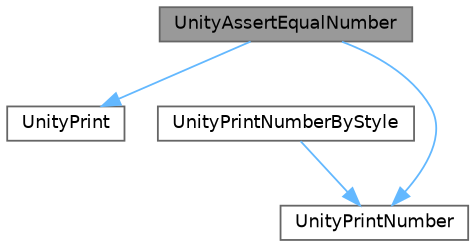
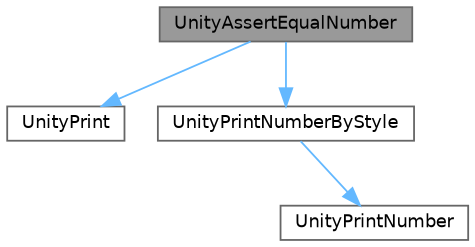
edge "UnityAssertEqualNumber" -> "UnityPrintNumber": now "UnityAssertEqualNumber" -> "UnityPrintNumberByStyle"
